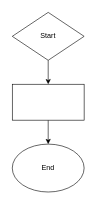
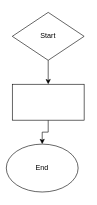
node "End": moved (48, 168) -> (42, 168)
